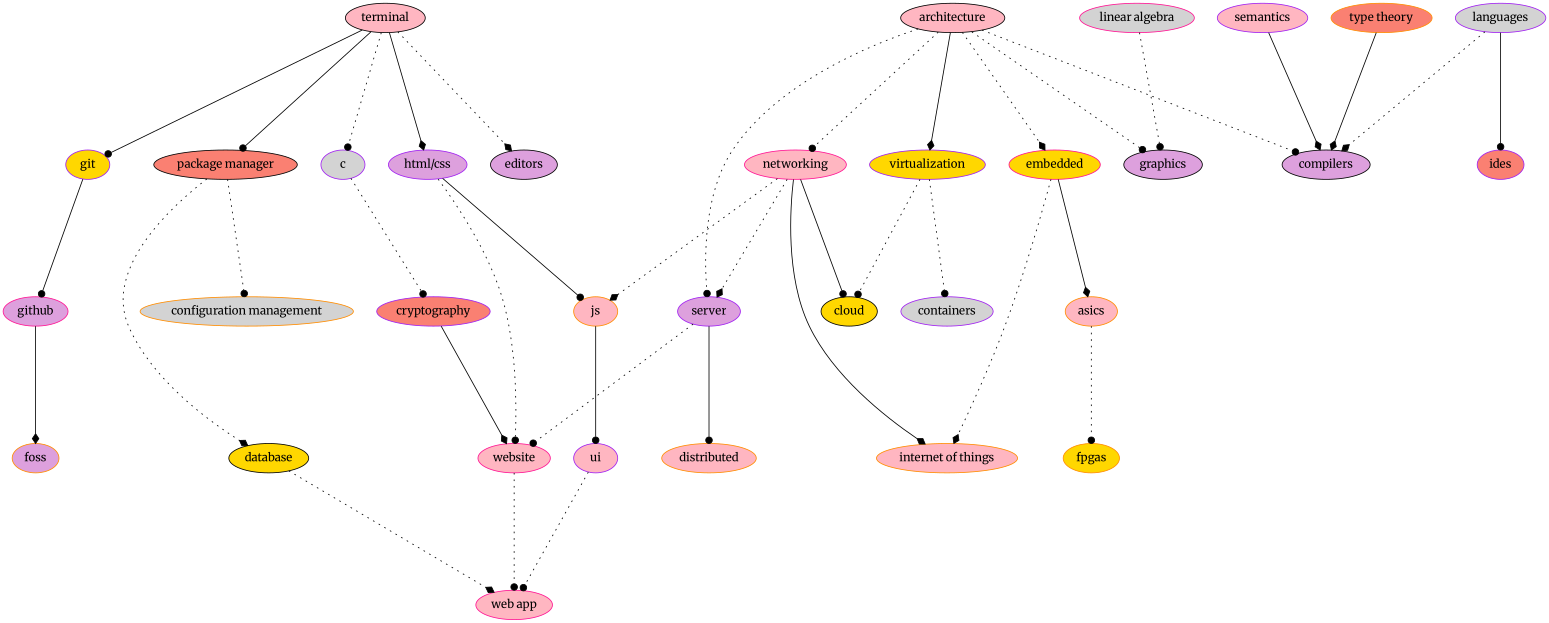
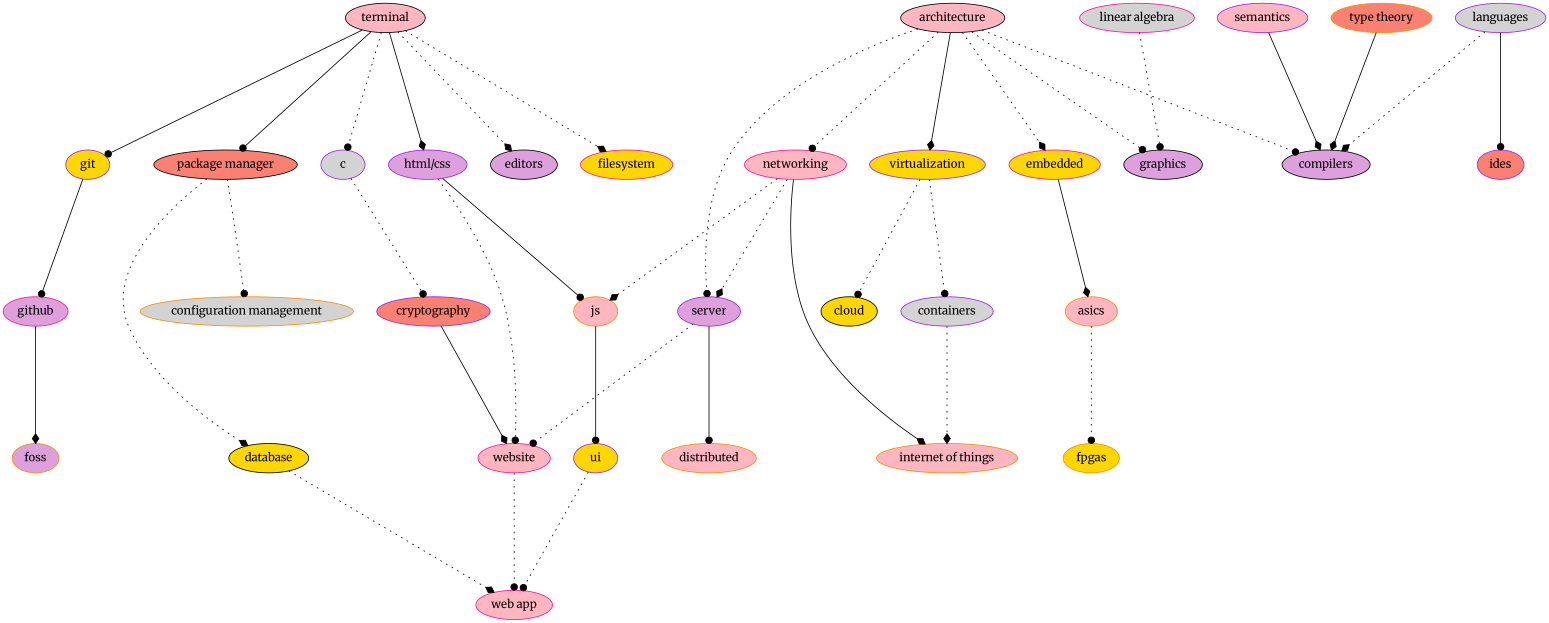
node "filesystem": added
edge "networking" -> "cloud": removed
edge "embedded" -> "internet of things": now "containers" -> "internet of things"
node "ui": fillcolor lightpink -> gold
